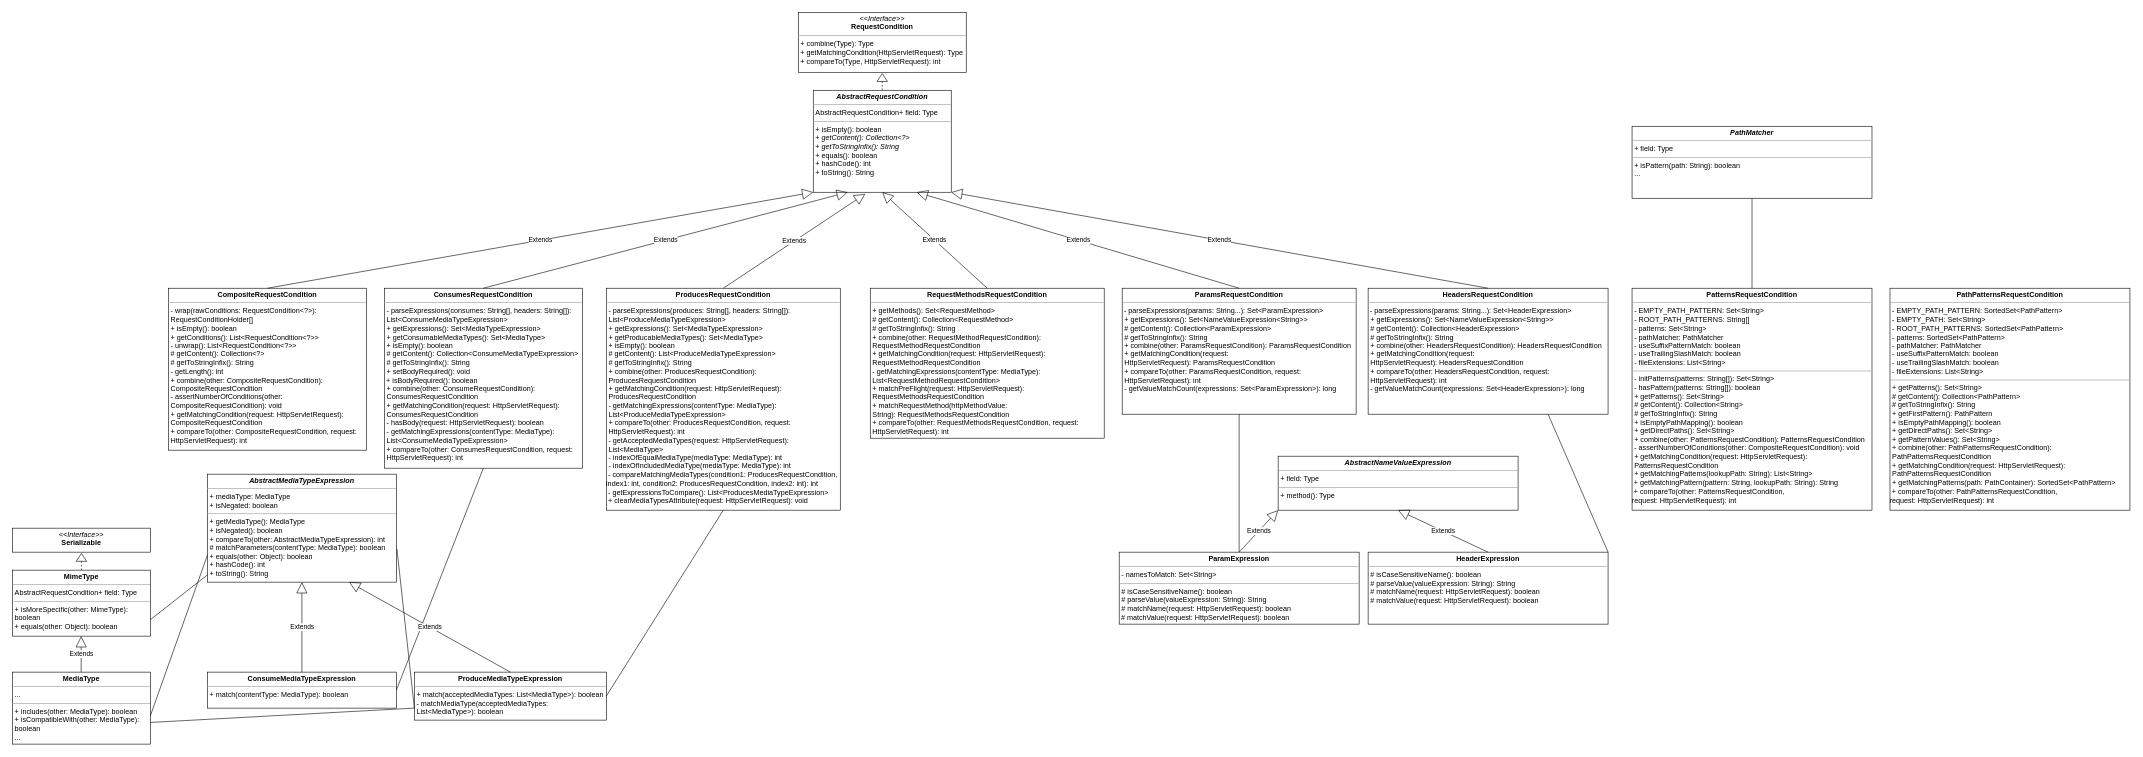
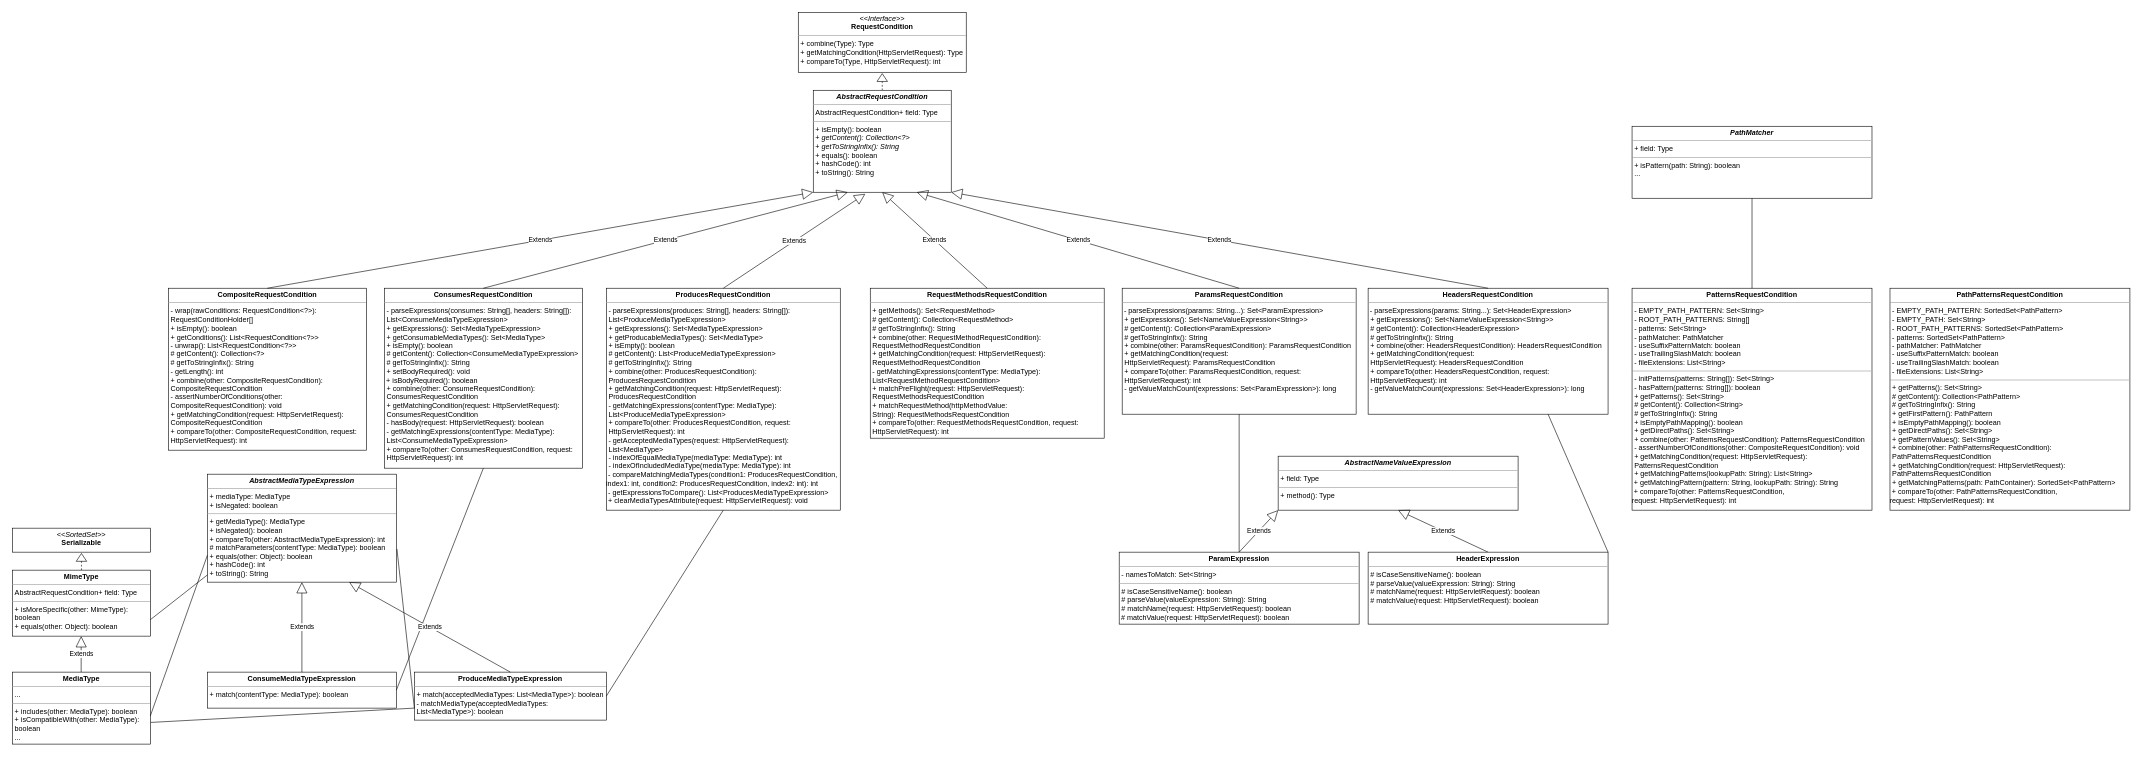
node "<<Interface>> Serializable": label "<<Interface>> Serializable" -> "<<SortedSet>> Serializable"
